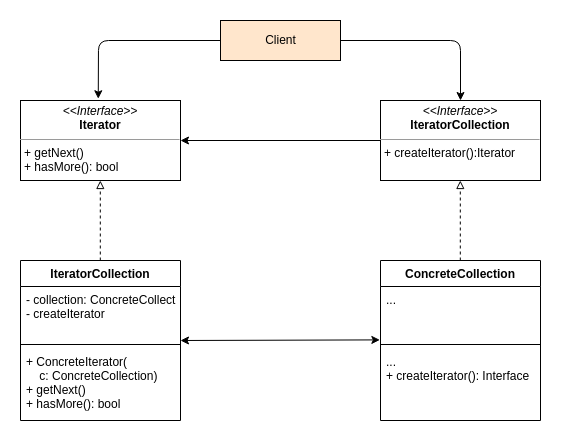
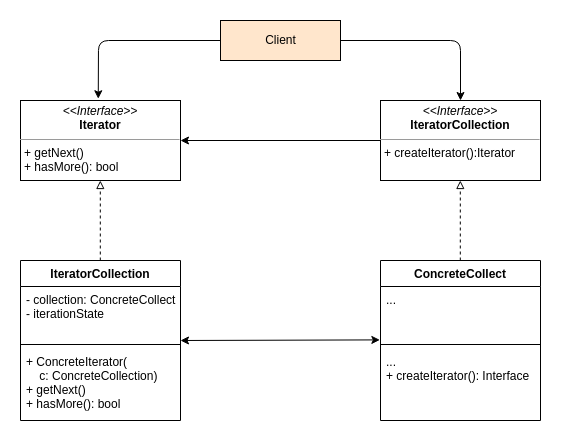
node "ConcreteCollection": label "ConcreteCollection" -> "ConcreteCollect"
node "- collection: ConcreteCollect - createIterator": label "- collection: ConcreteCollect - createIterator" -> "- collection: ConcreteCollect - iterationState"
